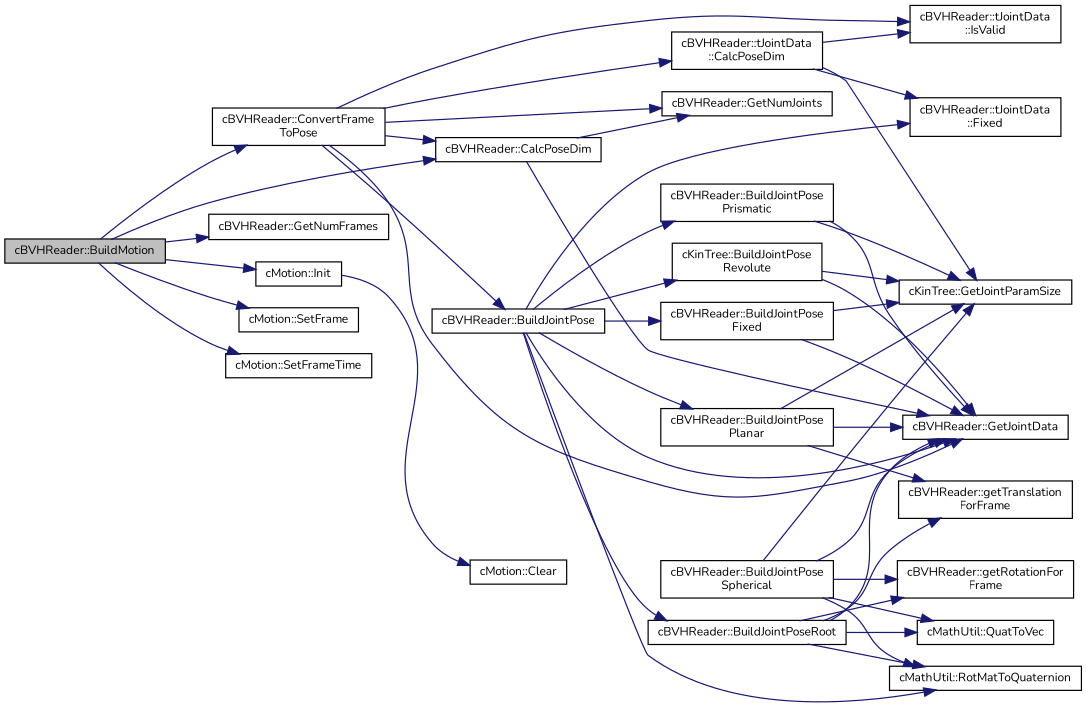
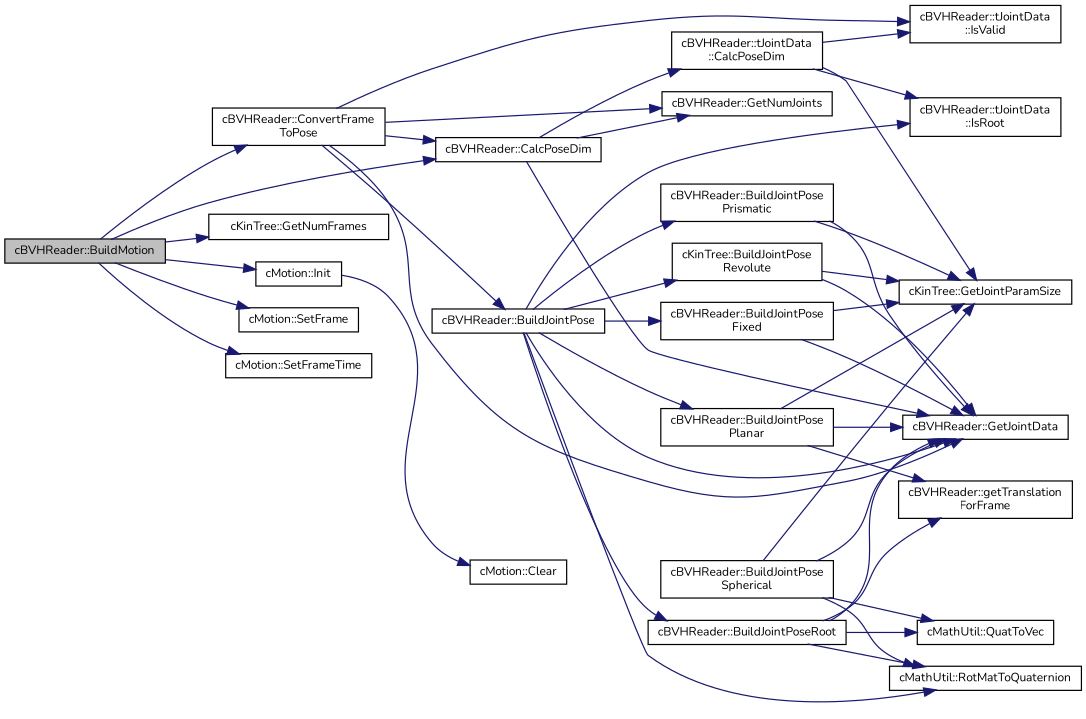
edge "cBVHReader::ConvertFrame ToPose" -> "cBVHReader::tJointData ::CalcPoseDim": now "cBVHReader::CalcPoseDim" -> "cBVHReader::tJointData ::CalcPoseDim"
node "cBVHReader::tJointData ::Fixed": label "cBVHReader::tJointData ::Fixed" -> "cBVHReader::tJointData ::IsRoot"
node "cBVHReader::GetNumFrames": label "cBVHReader::GetNumFrames" -> "cKinTree::GetNumFrames"
node "cBVHReader::getRotationFor Frame": removed
